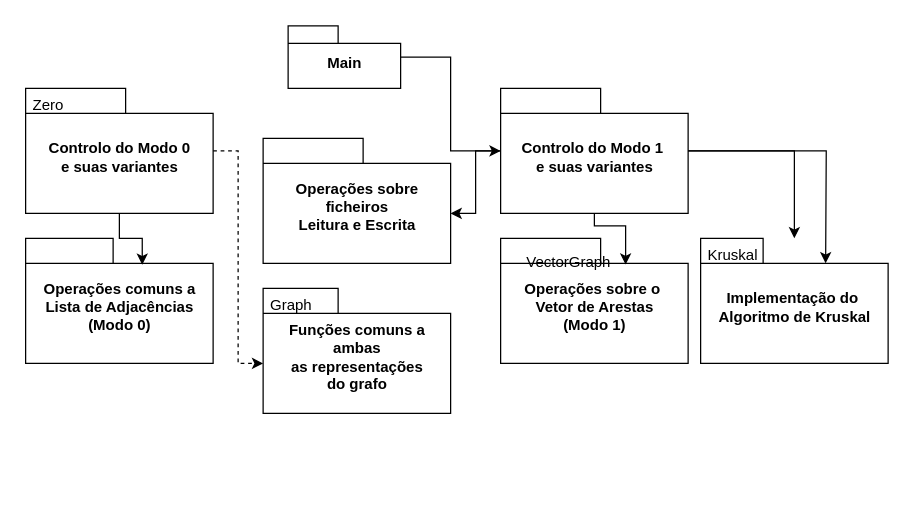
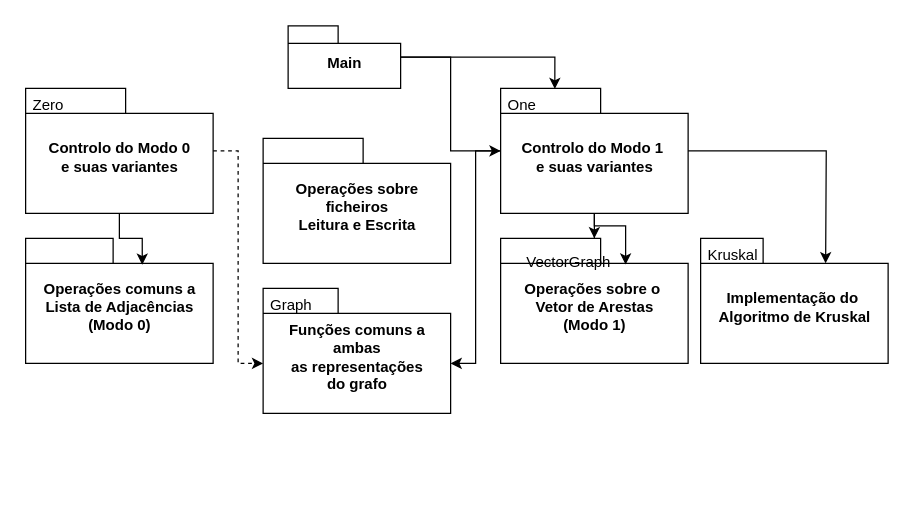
edge "Main" -> "One": added
node "One": added
edge "Controlo do Modo 1 e suas variantes" -> "Implementação do Algoritmo de Kruskal": now "Controlo do Modo 1 e suas variantes" -> "Funções comuns a ambas as representações do grafo"
edge "Controlo do Modo 1 e suas variantes" -> "Operações sobre ficheiros Leitura e Escrita": now "Controlo do Modo 1 e suas variantes" -> "Operações sobre o Vetor de Arestas (Modo 1)"
